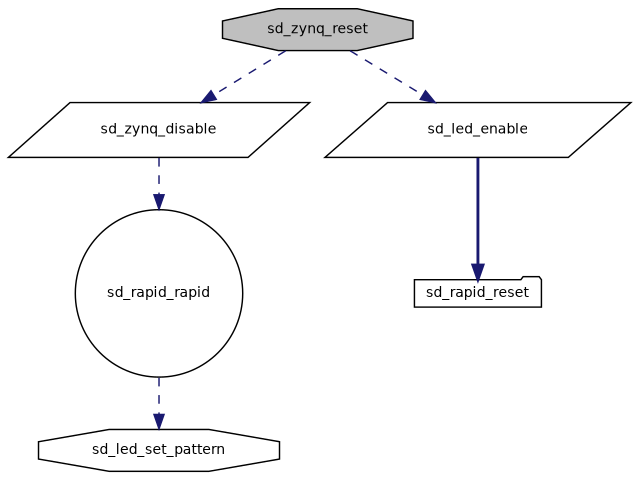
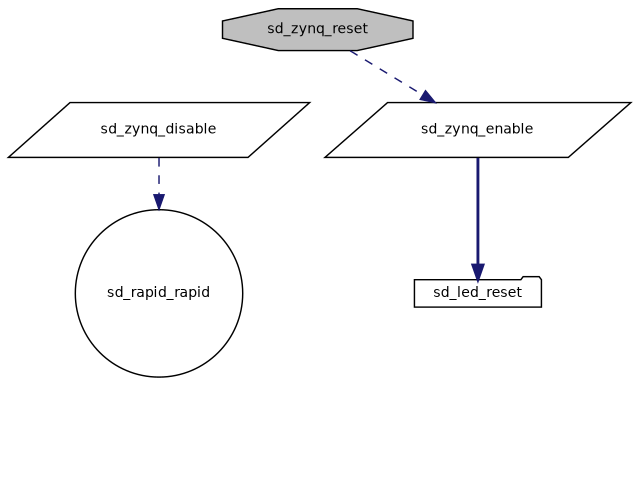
edge "sd_zynq_reset" -> "sd_zynq_disable": removed
node "sd_led_enable": label "sd_led_enable" -> "sd_zynq_enable"
node "sd_rapid_reset": label "sd_rapid_reset" -> "sd_led_reset"
node "sd_led_set_pattern": removed
